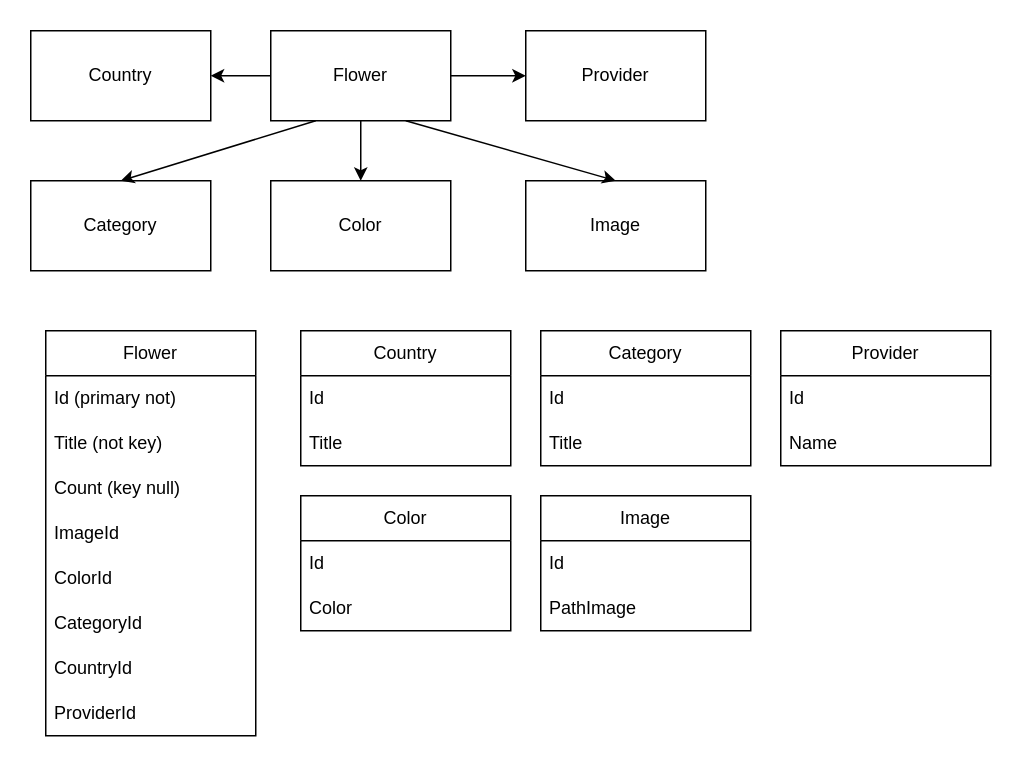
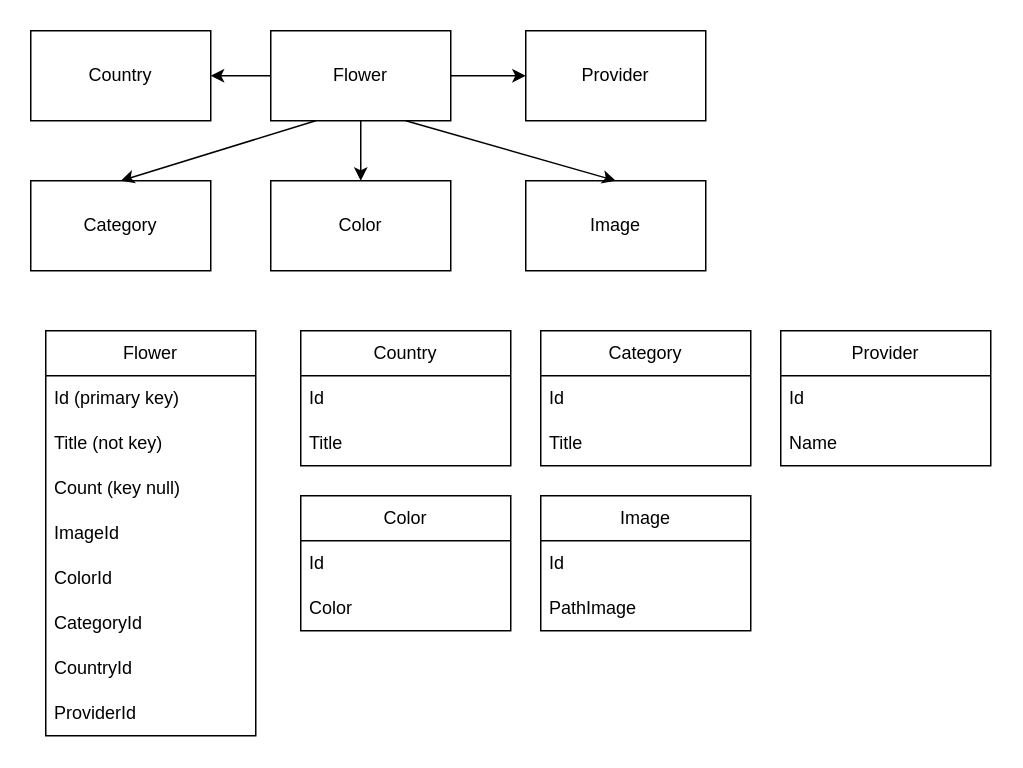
node "Id (primary not)": label "Id (primary not)" -> "Id (primary key)"
